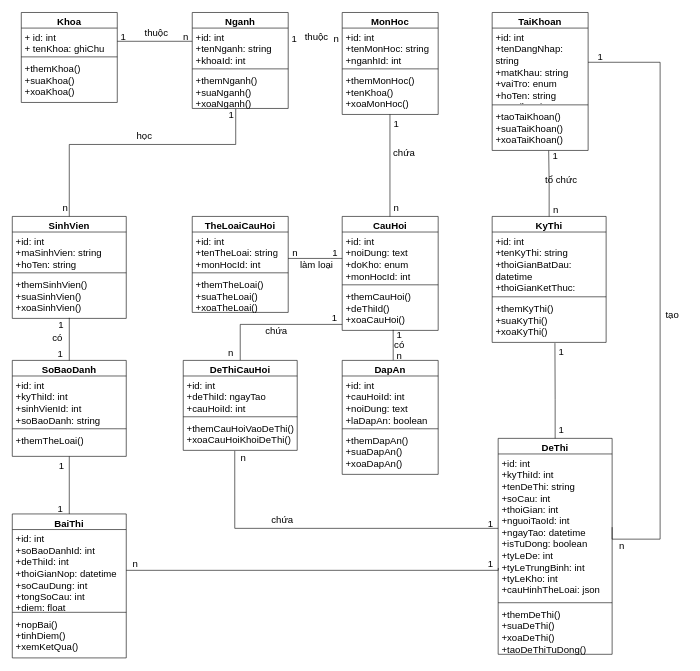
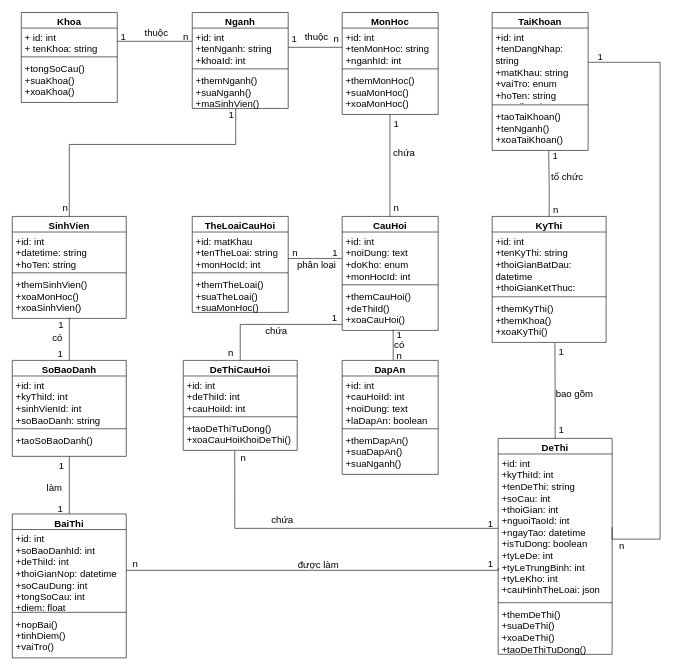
node "+ id: int + tenKhoa: ghiChu": label "+ id: int + tenKhoa: ghiChu" -> "+ id: int + tenKhoa: string"
edge "+id: int +tenNganh: string +khoaId: int" -- "+id: int +tenMonHoc: string +nganhId: int": added
node "+themKhoa() +suaKhoa() +xoaKhoa()": label "+themKhoa() +suaKhoa() +xoaKhoa()" -> "+tongSoCau() +suaKhoa() +xoaKhoa()"
node "+themNganh() +suaNganh() +xoaNganh()": label "+themNganh() +suaNganh() +xoaNganh()" -> "+themNganh() +suaNganh() +maSinhVien()"
node "+themMonHoc() +tenKhoa() +xoaMonHoc()": label "+themMonHoc() +tenKhoa() +xoaMonHoc()" -> "+themMonHoc() +suaMonHoc() +xoaMonHoc()"
node "+taoTaiKhoan() +suaTaiKhoan() +xoaTaiKhoan()": label "+taoTaiKhoan() +suaTaiKhoan() +xoaTaiKhoan()" -> "+taoTaiKhoan() +tenNganh() +xoaTaiKhoan()"
node "học": removed
node "tổ chức": moved (561, 179) -> (567, 176)
node "+id: int +maSinhVien: string +hoTen: string": label "+id: int +maSinhVien: string +hoTen: string" -> "+id: int +datetime: string +hoTen: string"
node "+id: int +tenTheLoai: string +monHocId: int": label "+id: int +tenTheLoai: string +monHocId: int" -> "+id: matKhau +tenTheLoai: string +monHocId: int"
node "làm loại": label "làm loại" -> "phân loại"
node "+themSinhVien() +suaSinhVien() +xoaSinhVien()": label "+themSinhVien() +suaSinhVien() +xoaSinhVien()" -> "+themSinhVien() +xoaMonHoc() +xoaSinhVien()"
node "+themTheLoai() +suaTheLoai() +xoaTheLoai()": label "+themTheLoai() +suaTheLoai() +xoaTheLoai()" -> "+themTheLoai() +suaTheLoai() +suaMonHoc()"
node "tạo": removed
node "+themKyThi() +suaKyThi() +xoaKyThi()": label "+themKyThi() +suaKyThi() +xoaKyThi()" -> "+themKyThi() +themKhoa() +xoaKyThi()"
node "bao gồm": added
node "+id: int +deThiId: ngayTao +cauHoiId: int": label "+id: int +deThiId: ngayTao +cauHoiId: int" -> "+id: int +deThiId: int +cauHoiId: int"
node "+themCauHoiVaoDeThi() +xoaCauHoiKhoiDeThi()": label "+themCauHoiVaoDeThi() +xoaCauHoiKhoiDeThi()" -> "+taoDeThiTuDong() +xoaCauHoiKhoiDeThi()"
node "+themTheLoai()": label "+themTheLoai()" -> "+taoSoBaoDanh()"
node "+themDapAn() +suaDapAn() +xoaDapAn()": label "+themDapAn() +suaDapAn() +xoaDapAn()" -> "+themDapAn() +suaDapAn() +suaNganh()"
node "làm": added
node "được làm": added
node "+nopBai() +tinhDiem() +xemKetQua()": label "+nopBai() +tinhDiem() +xemKetQua()" -> "+nopBai() +tinhDiem() +vaiTro()"
